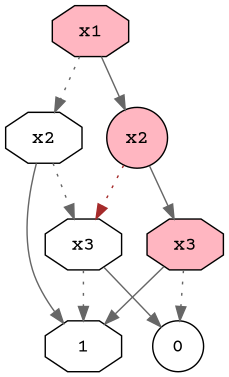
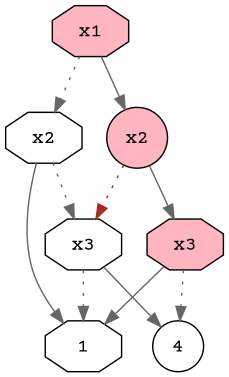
node "0": label "0" -> "4"
